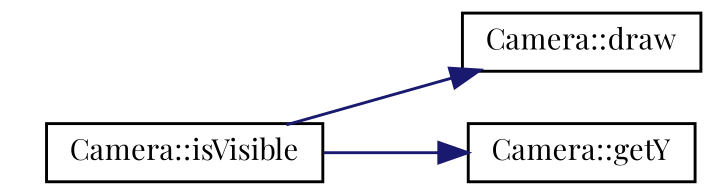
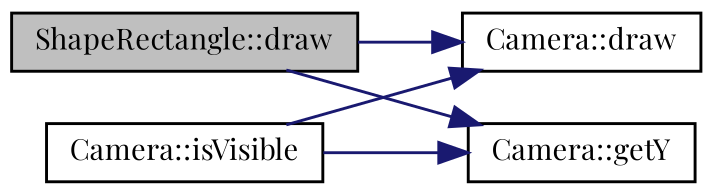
node "ShapeRectangle::draw": added
